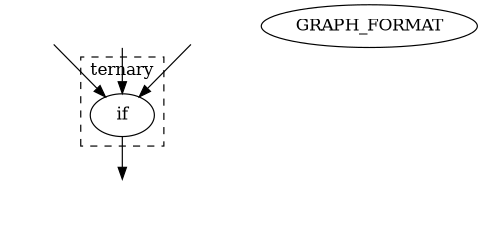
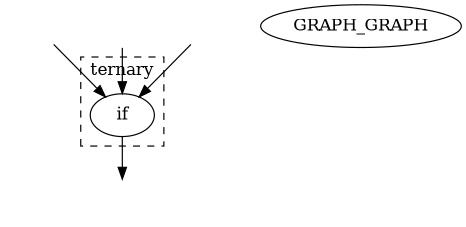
node "GRAPH_FORMAT": label "GRAPH_FORMAT" -> "GRAPH_GRAPH"
